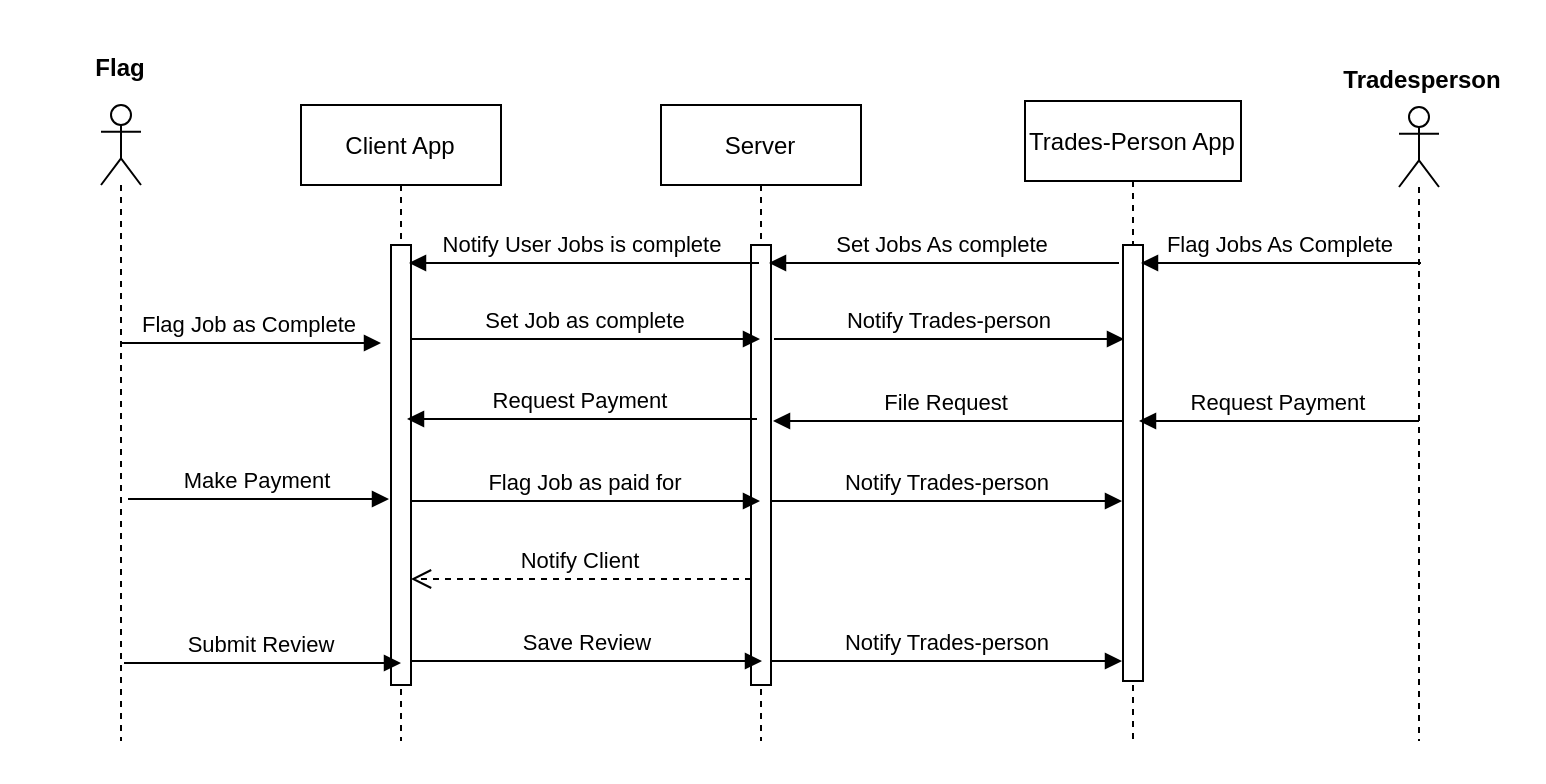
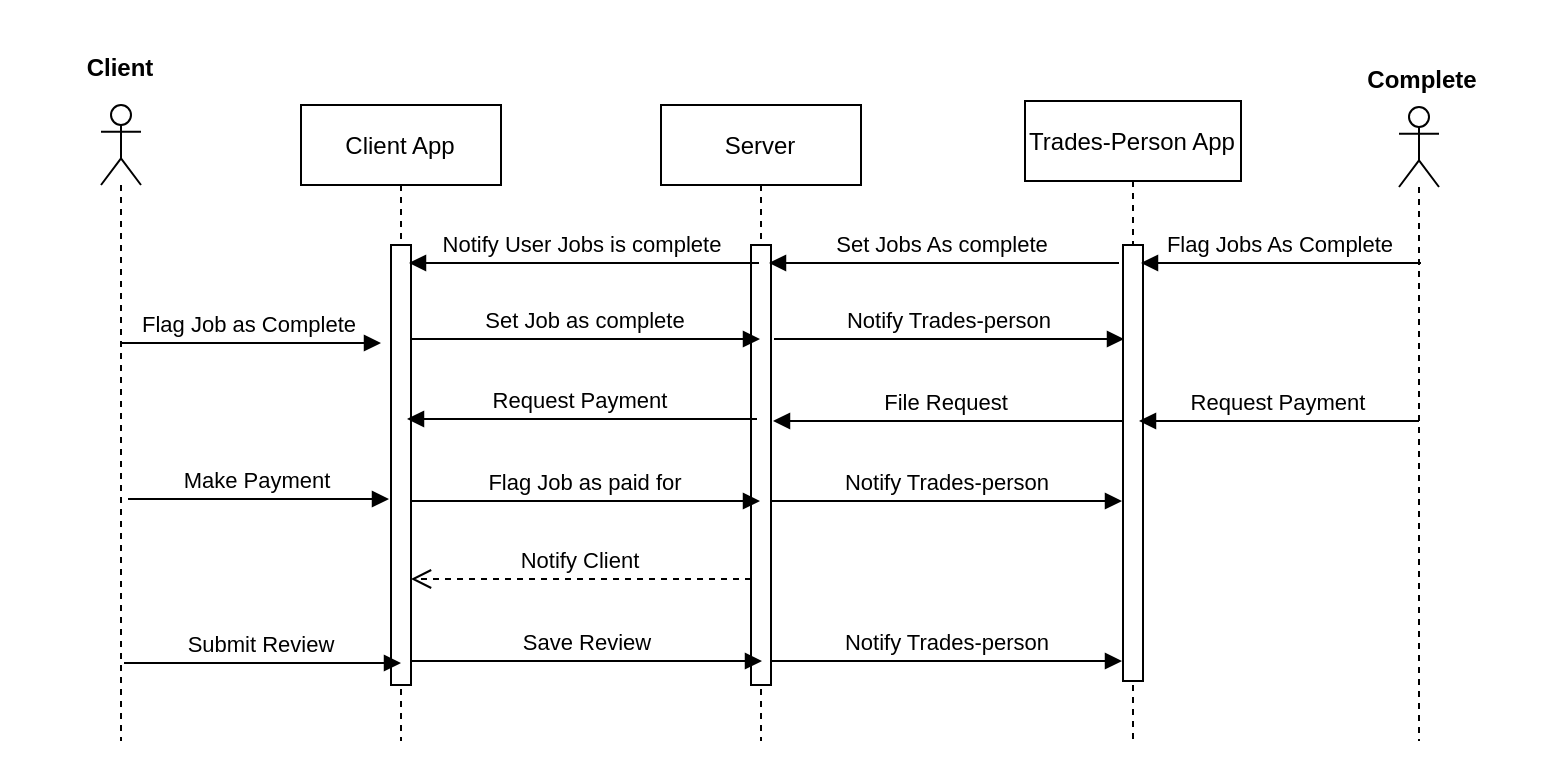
node "Flag": label "Flag" -> "Client"
node "Tradesperson": label "Tradesperson" -> "Complete"
